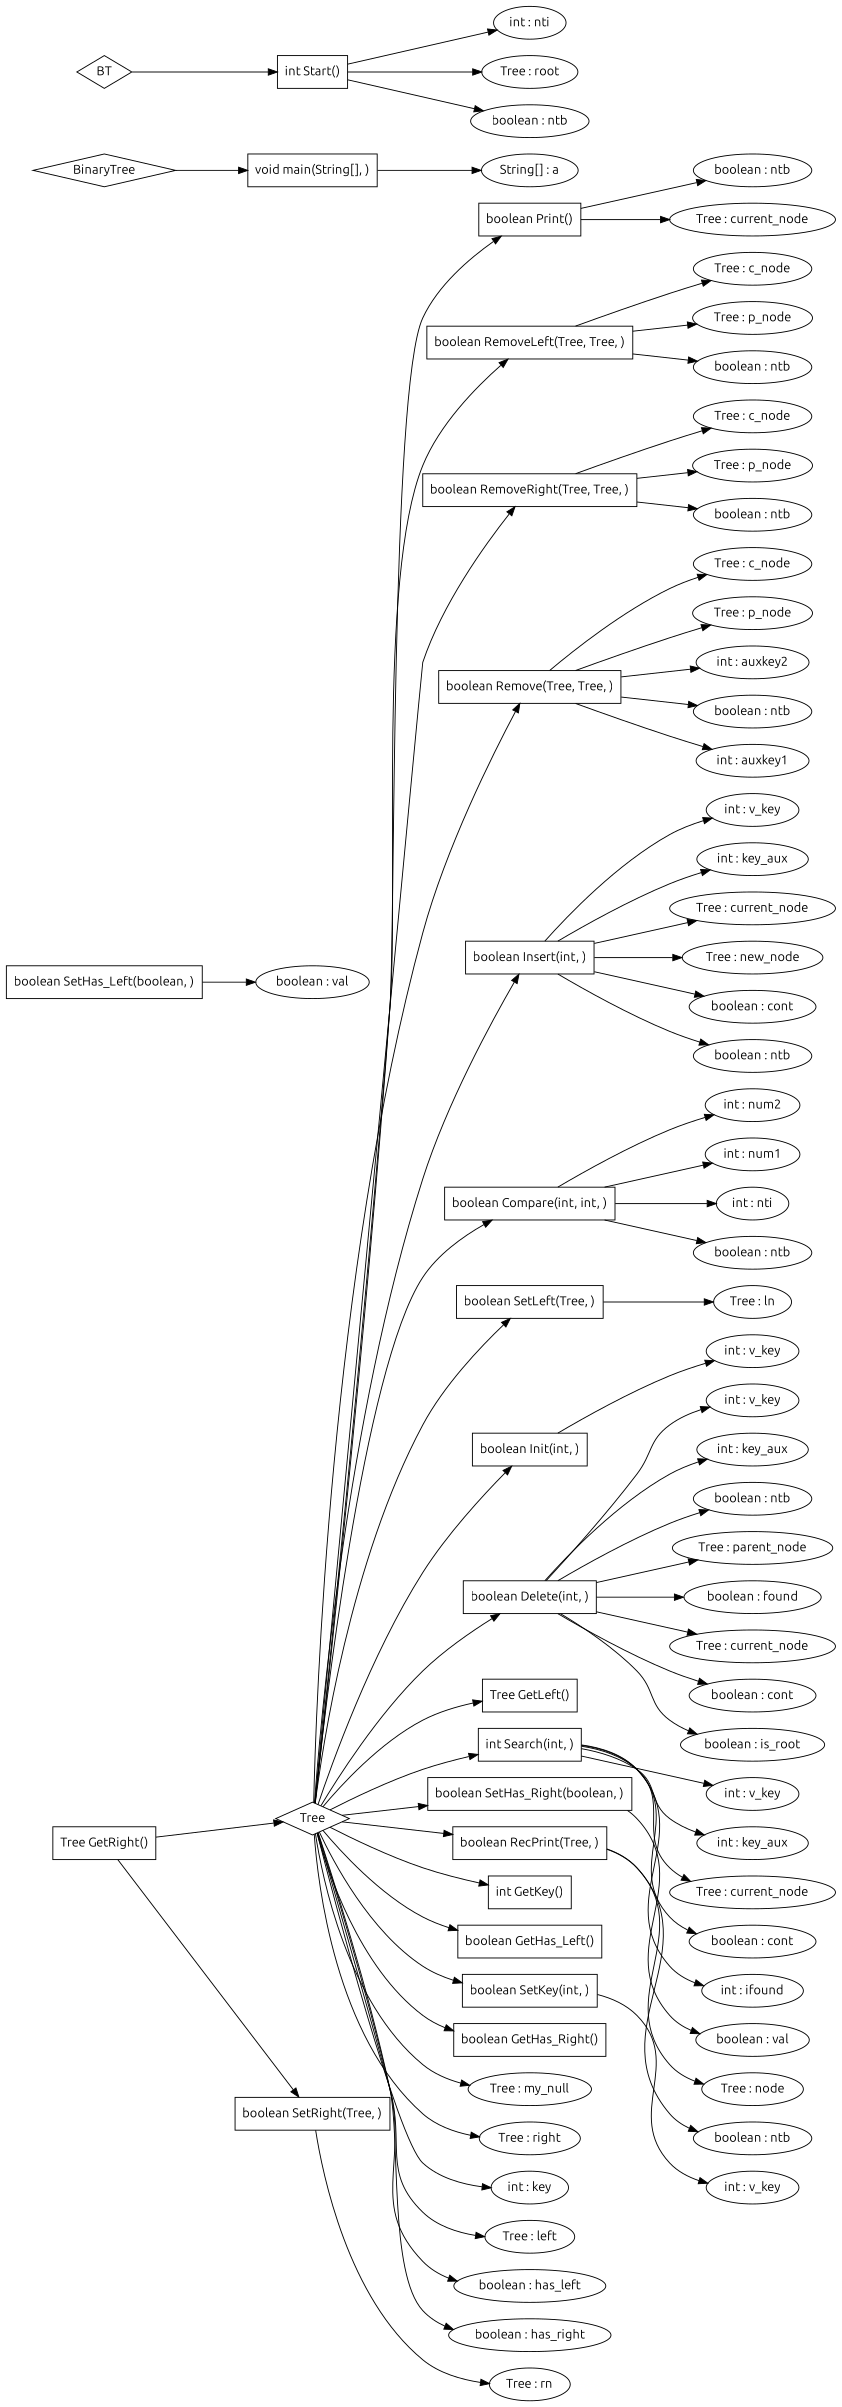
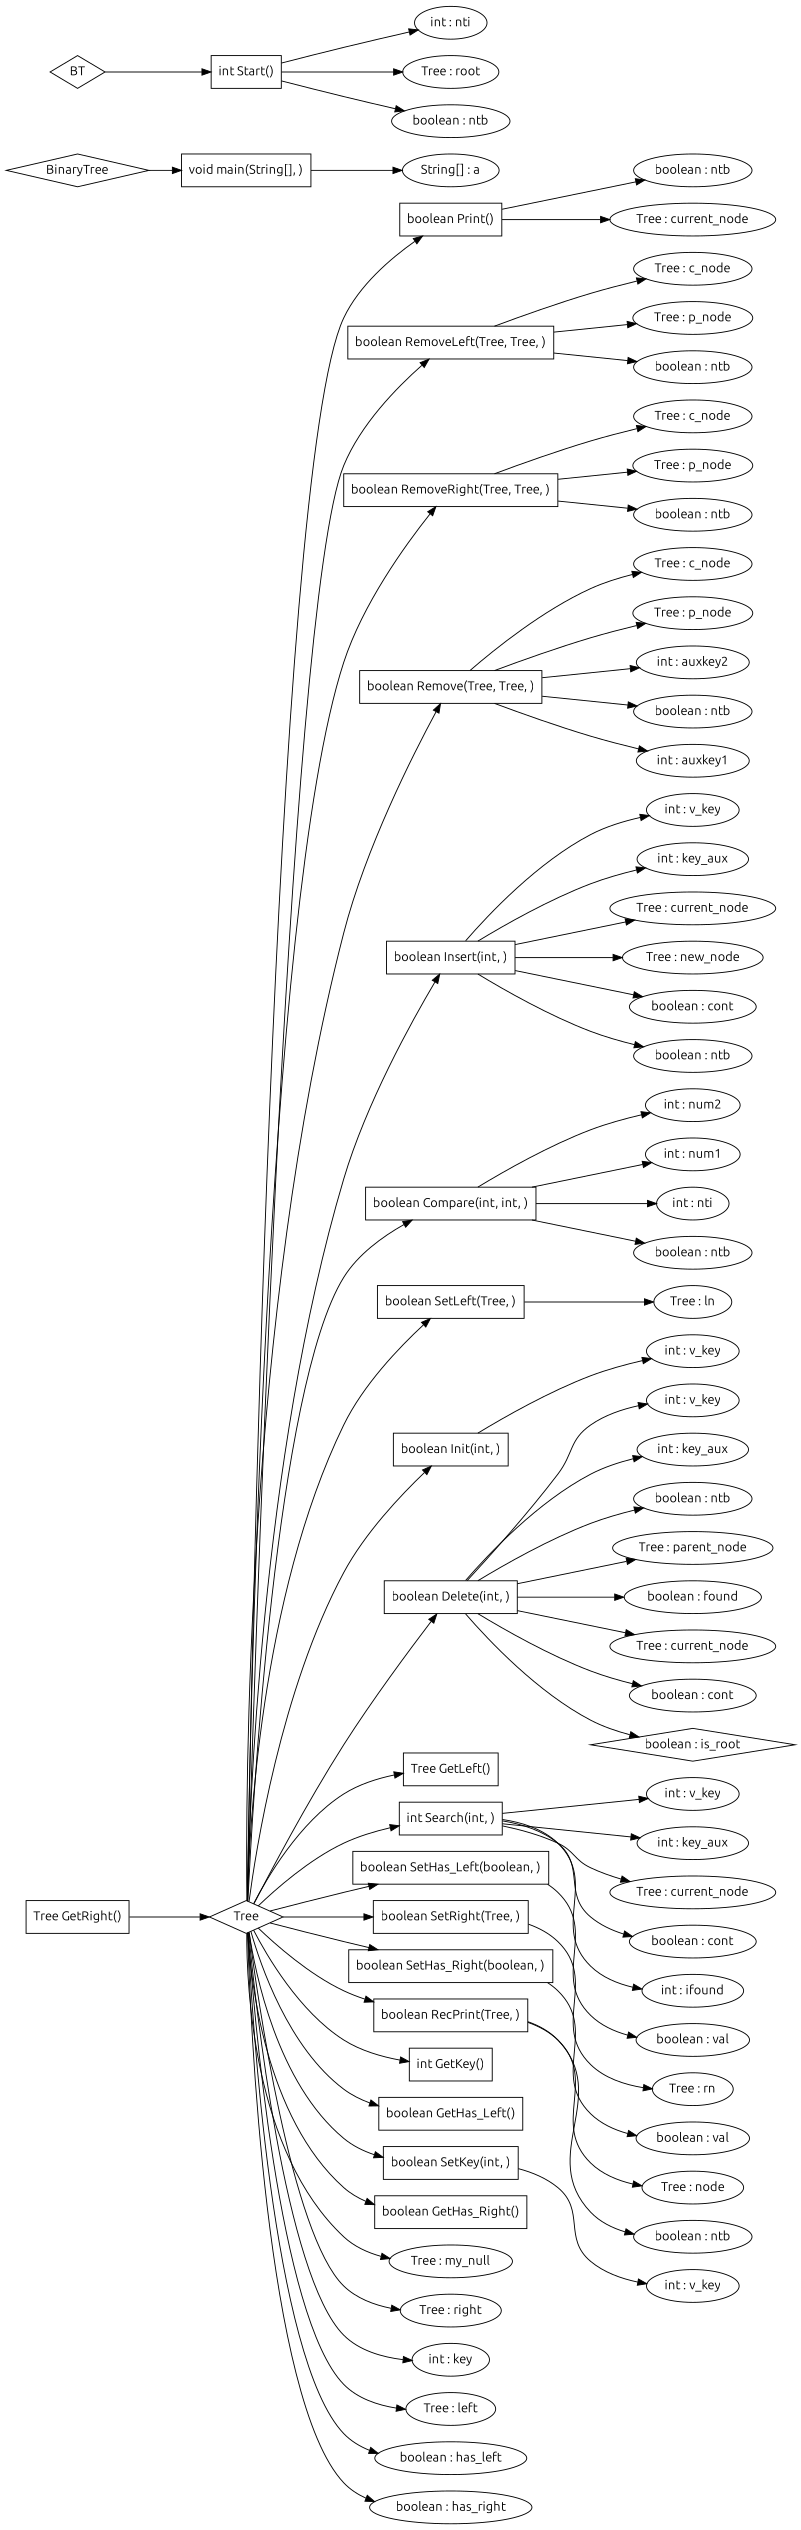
node "boolean : is_root": shape ellipse -> diamond
edge "Tree" -> "boolean SetHas_Left(boolean, )": added
edge "Tree GetRight()" -> "boolean SetRight(Tree, )": now "Tree" -> "boolean SetRight(Tree, )"
